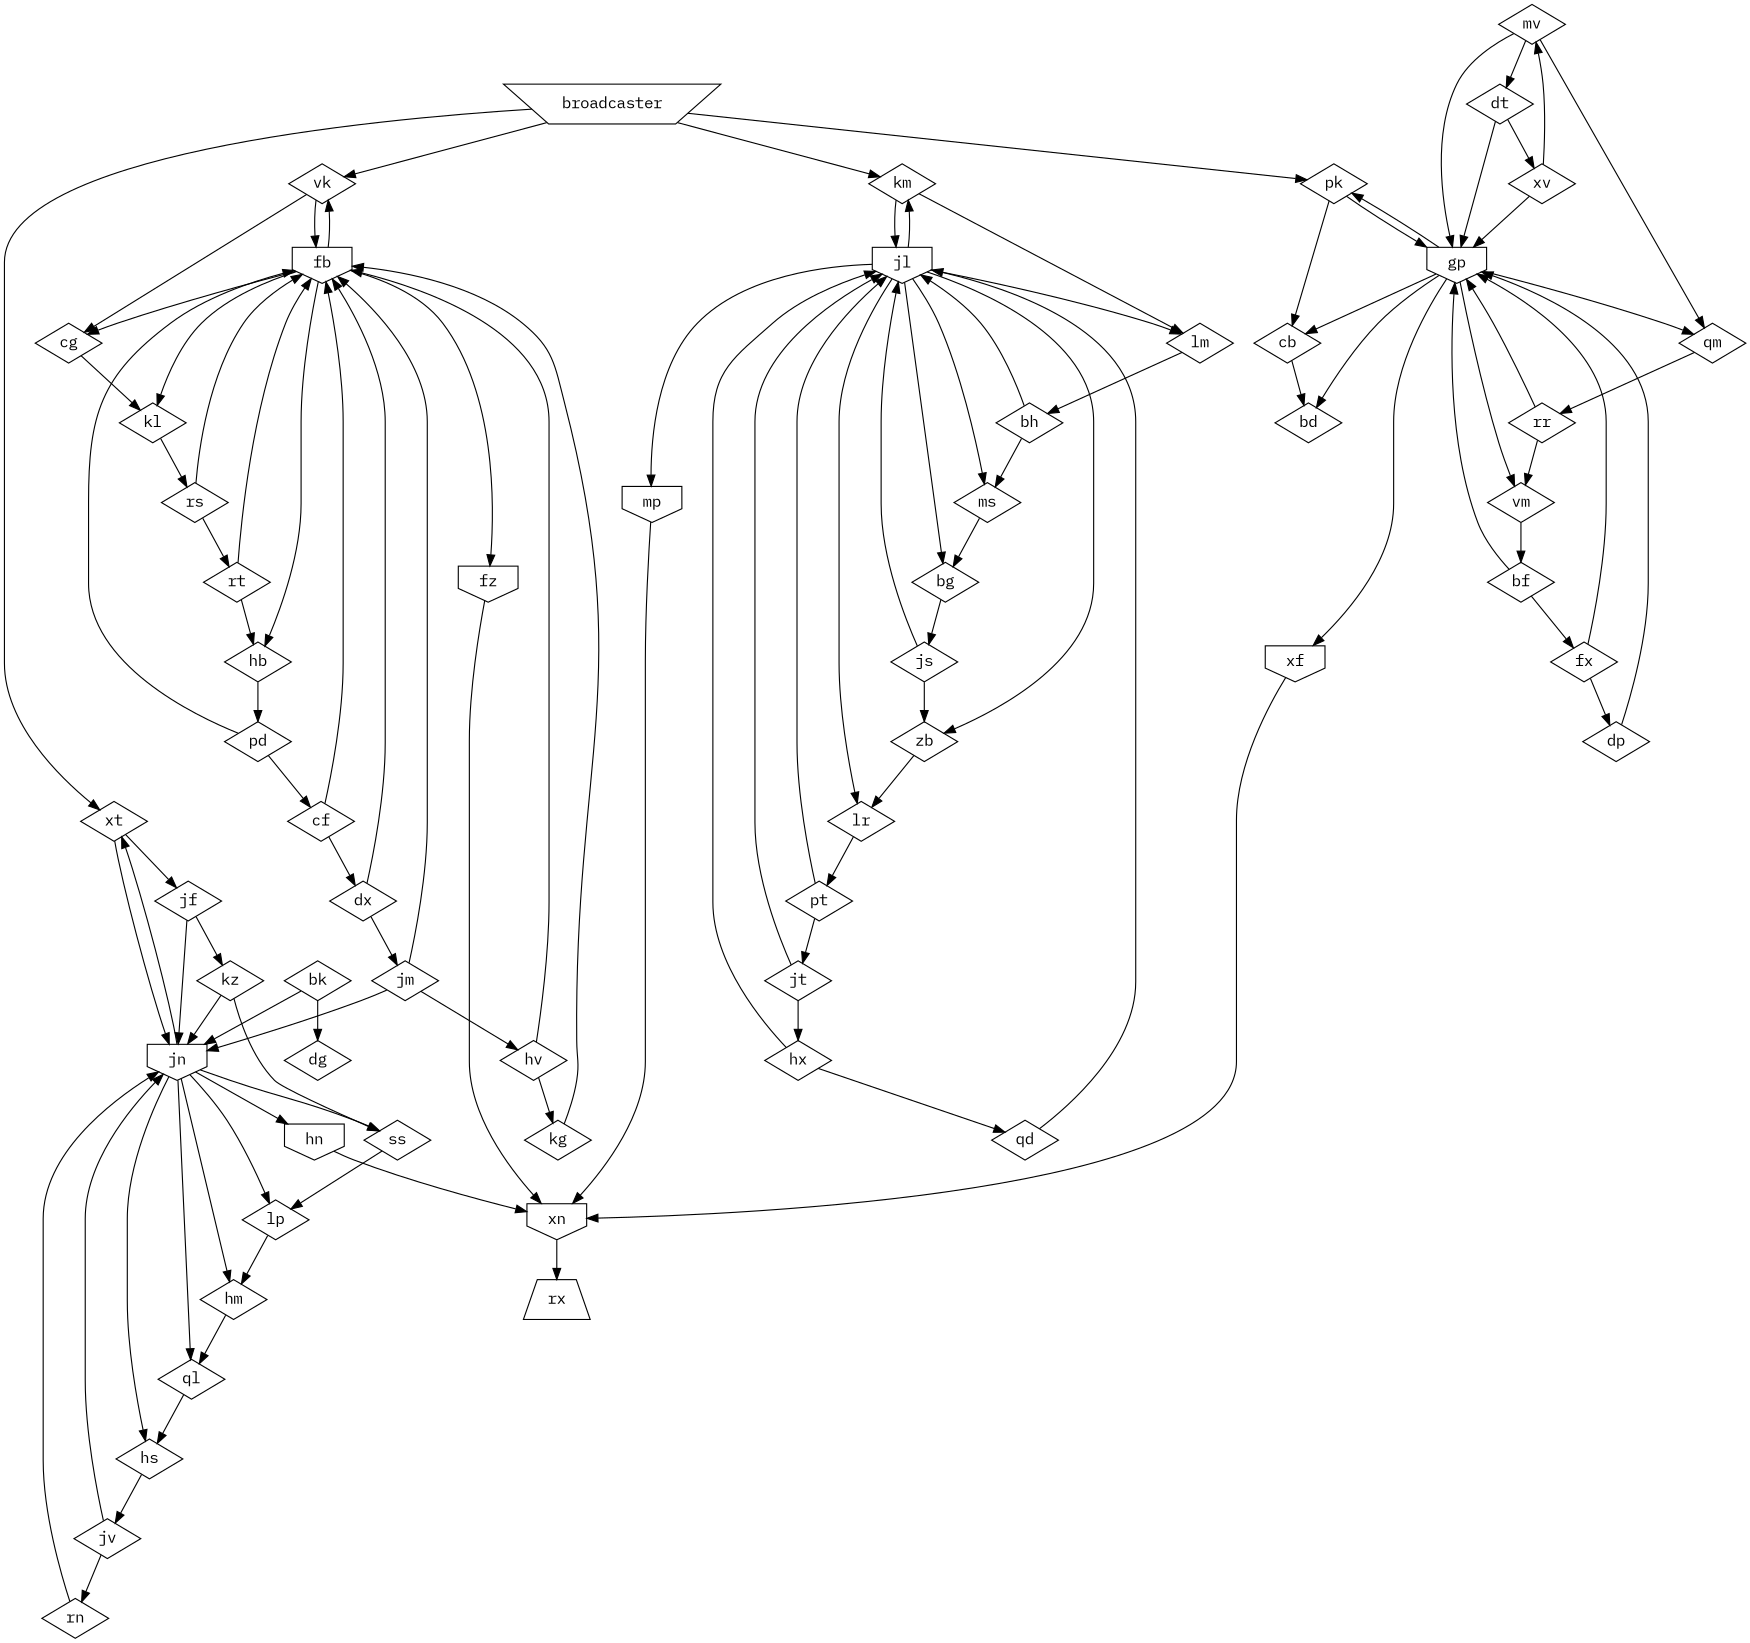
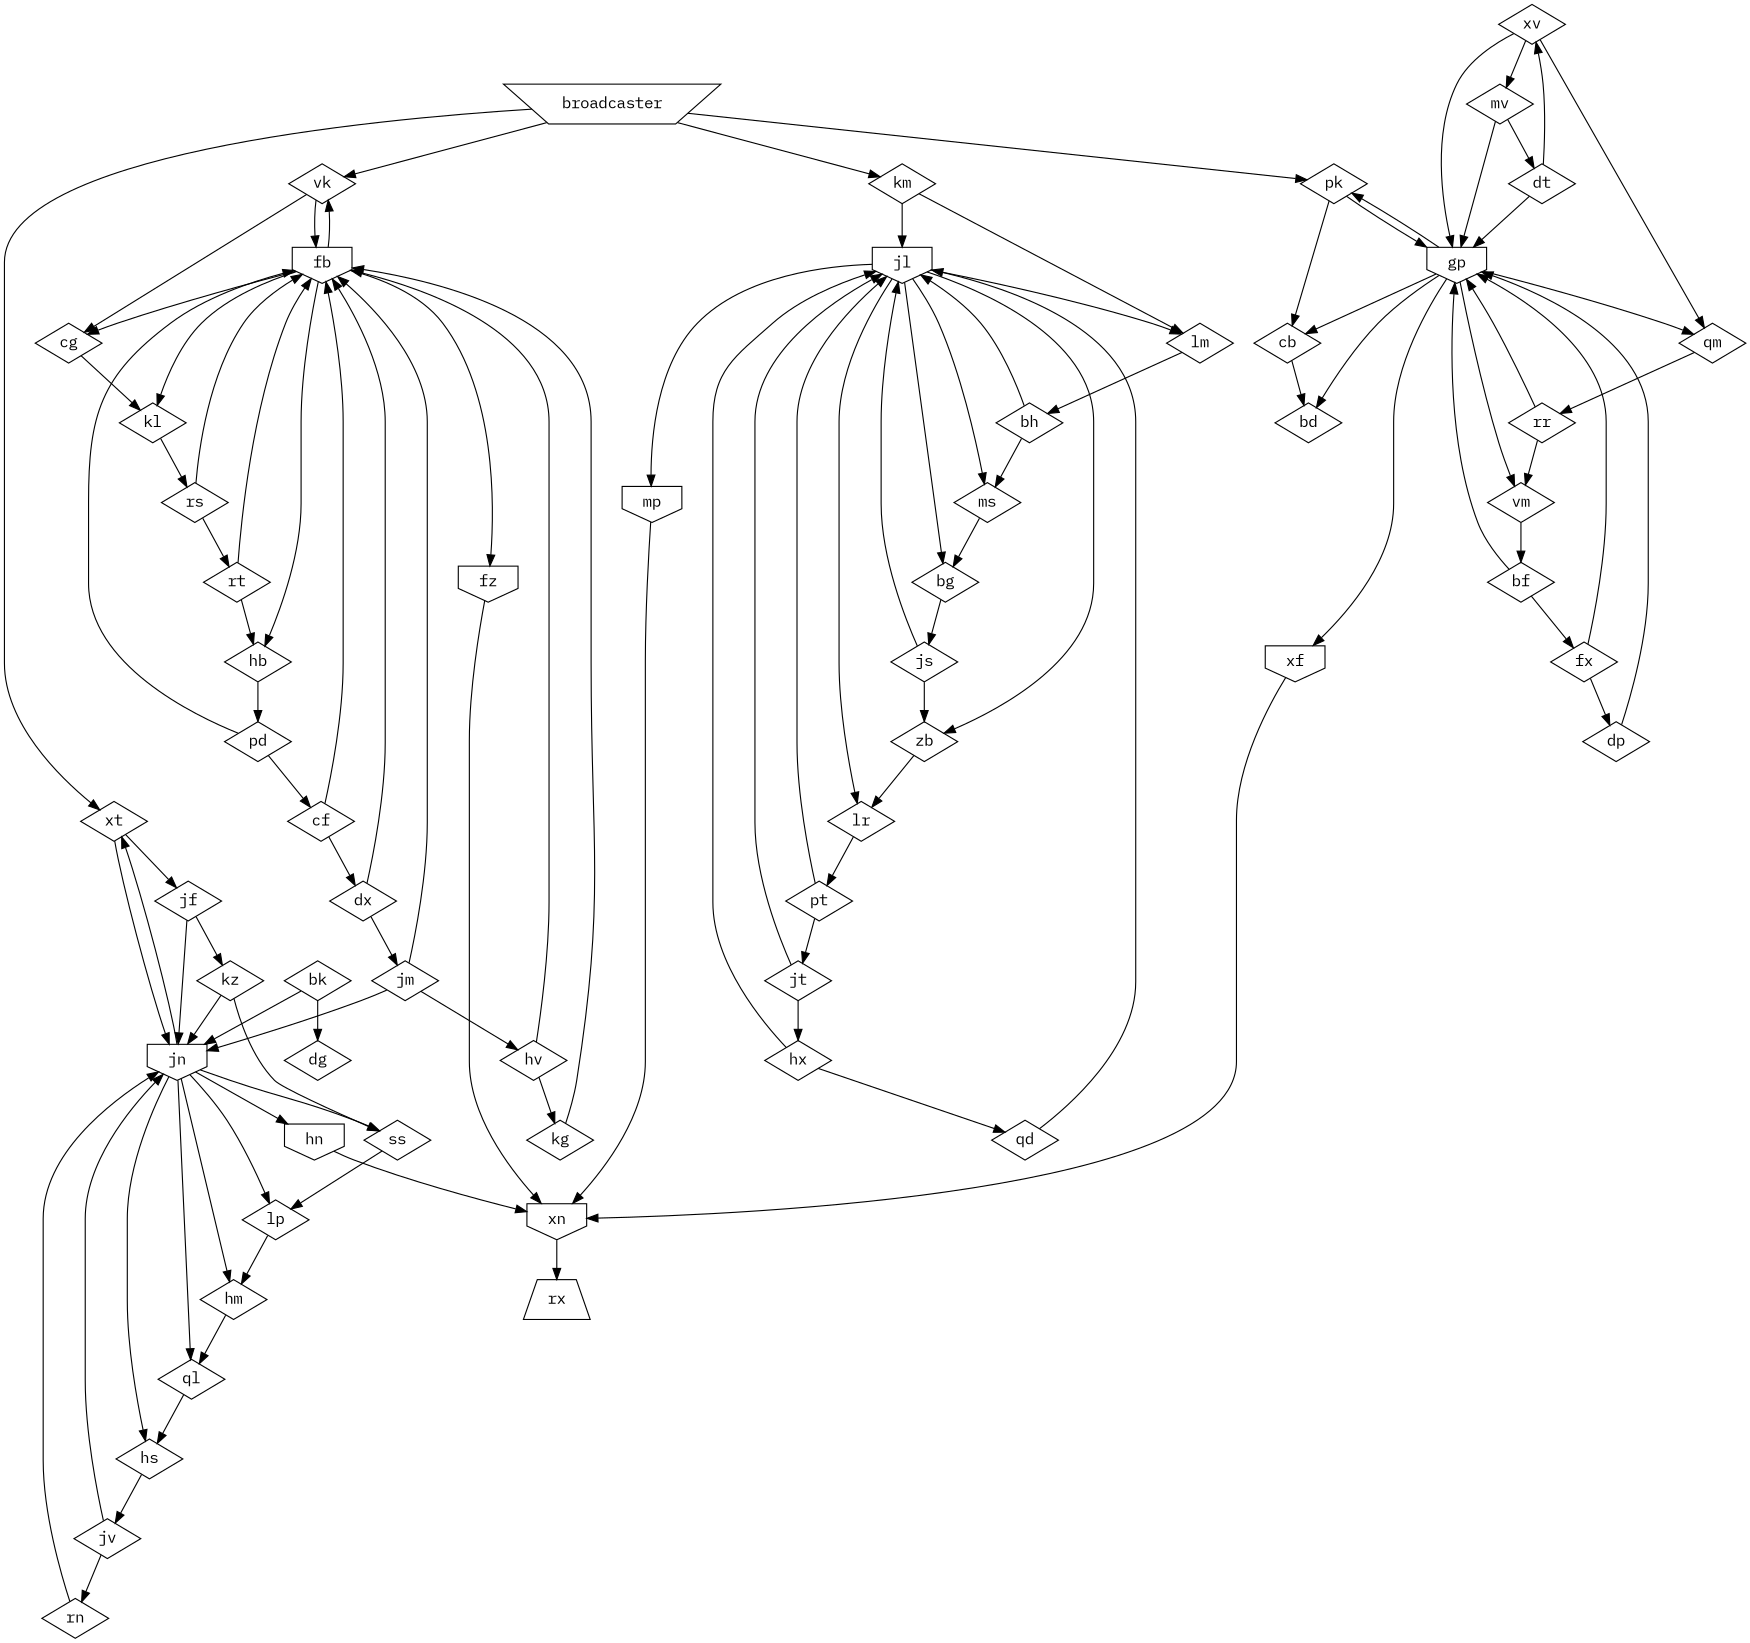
edge "mv" -> "qm": now "xv" -> "qm"
edge "jl" -> "km": removed
